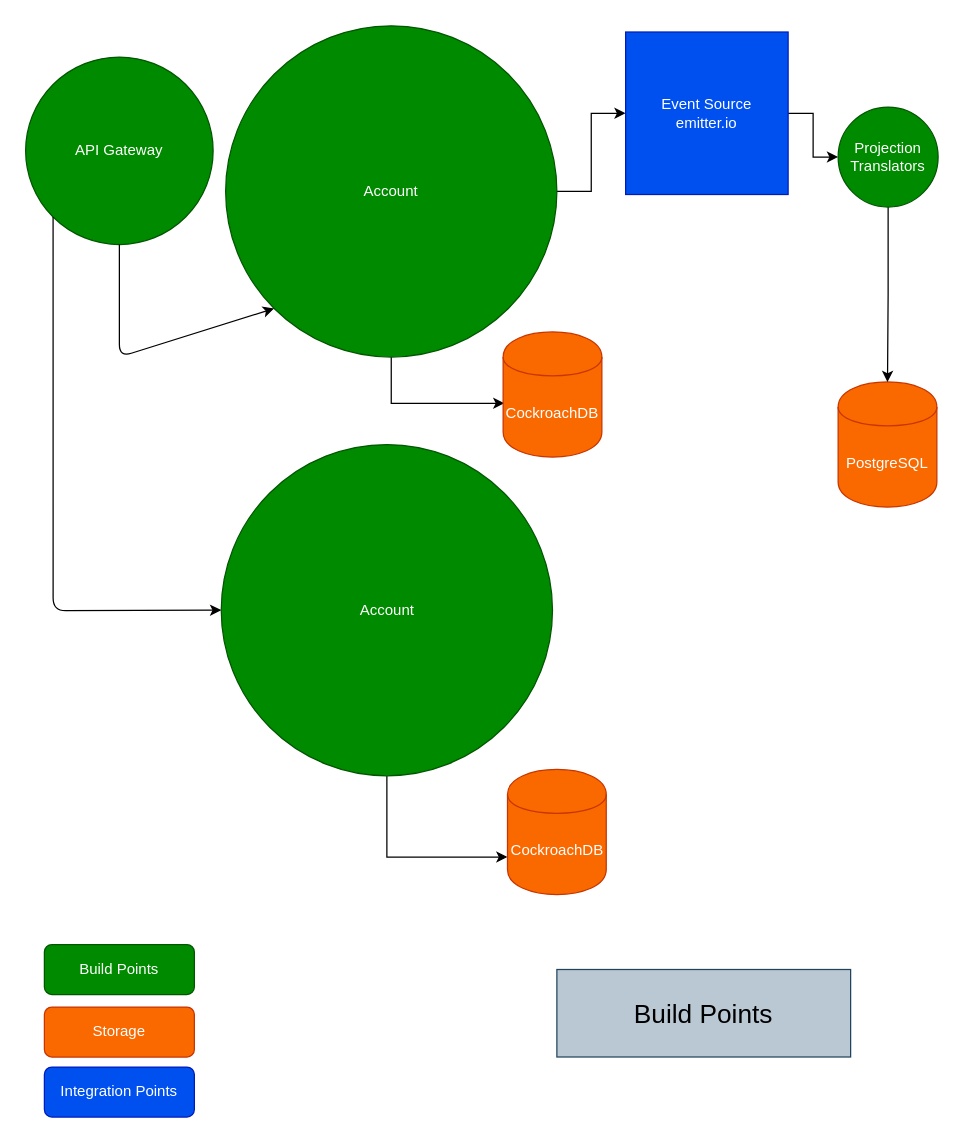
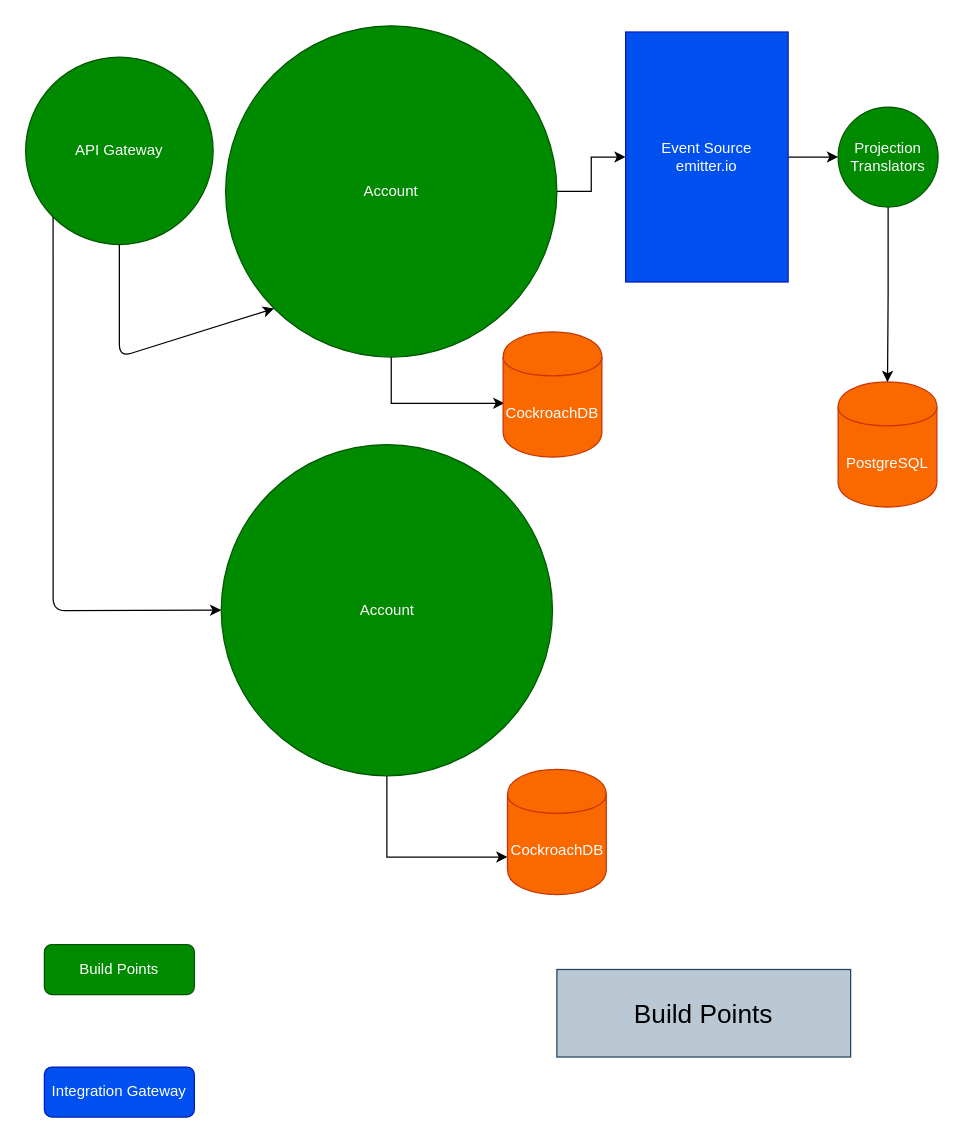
node "Event Source emitter.io": size 163x163 -> 163x250
node "Storage": removed
node "Integration Points": label "Integration Points" -> "Integration Gateway"
